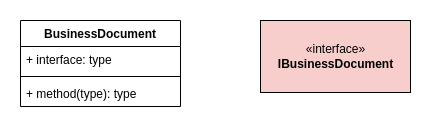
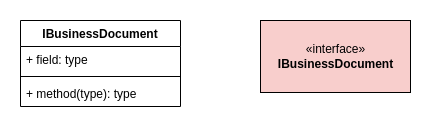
node "BusinessDocument": label "BusinessDocument" -> "IBusinessDocument"
node "+ interface: type": label "+ interface: type" -> "+ field: type"
